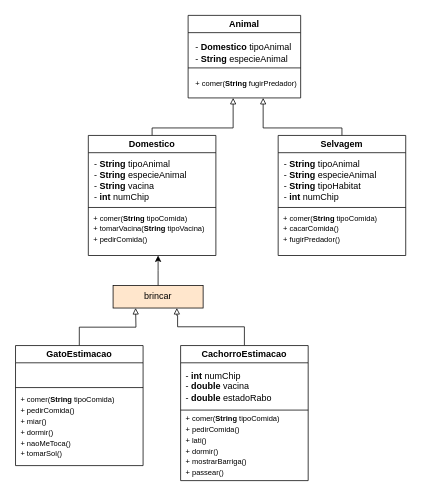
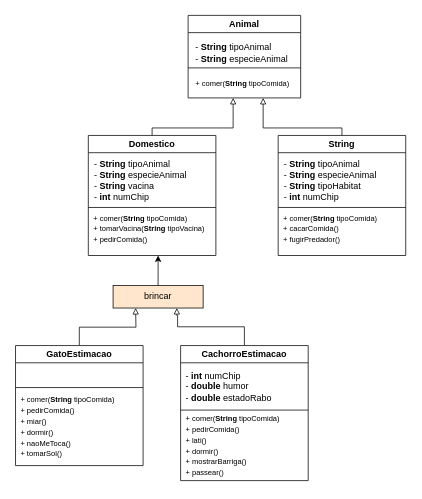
node "- Domestico tipoAnimal - String especieAnimal": label "- Domestico tipoAnimal - String especieAnimal" -> "- String tipoAnimal - String especieAnimal"
node "+ comer(String fugirPredador)": label "+ comer(String fugirPredador)" -> "+ comer(String tipoComida)"
node "Selvagem": label "Selvagem" -> "String"
node "- int numChip - double vacina - double estadoRabo": label "- int numChip - double vacina - double estadoRabo" -> "- int numChip - double humor - double estadoRabo"
